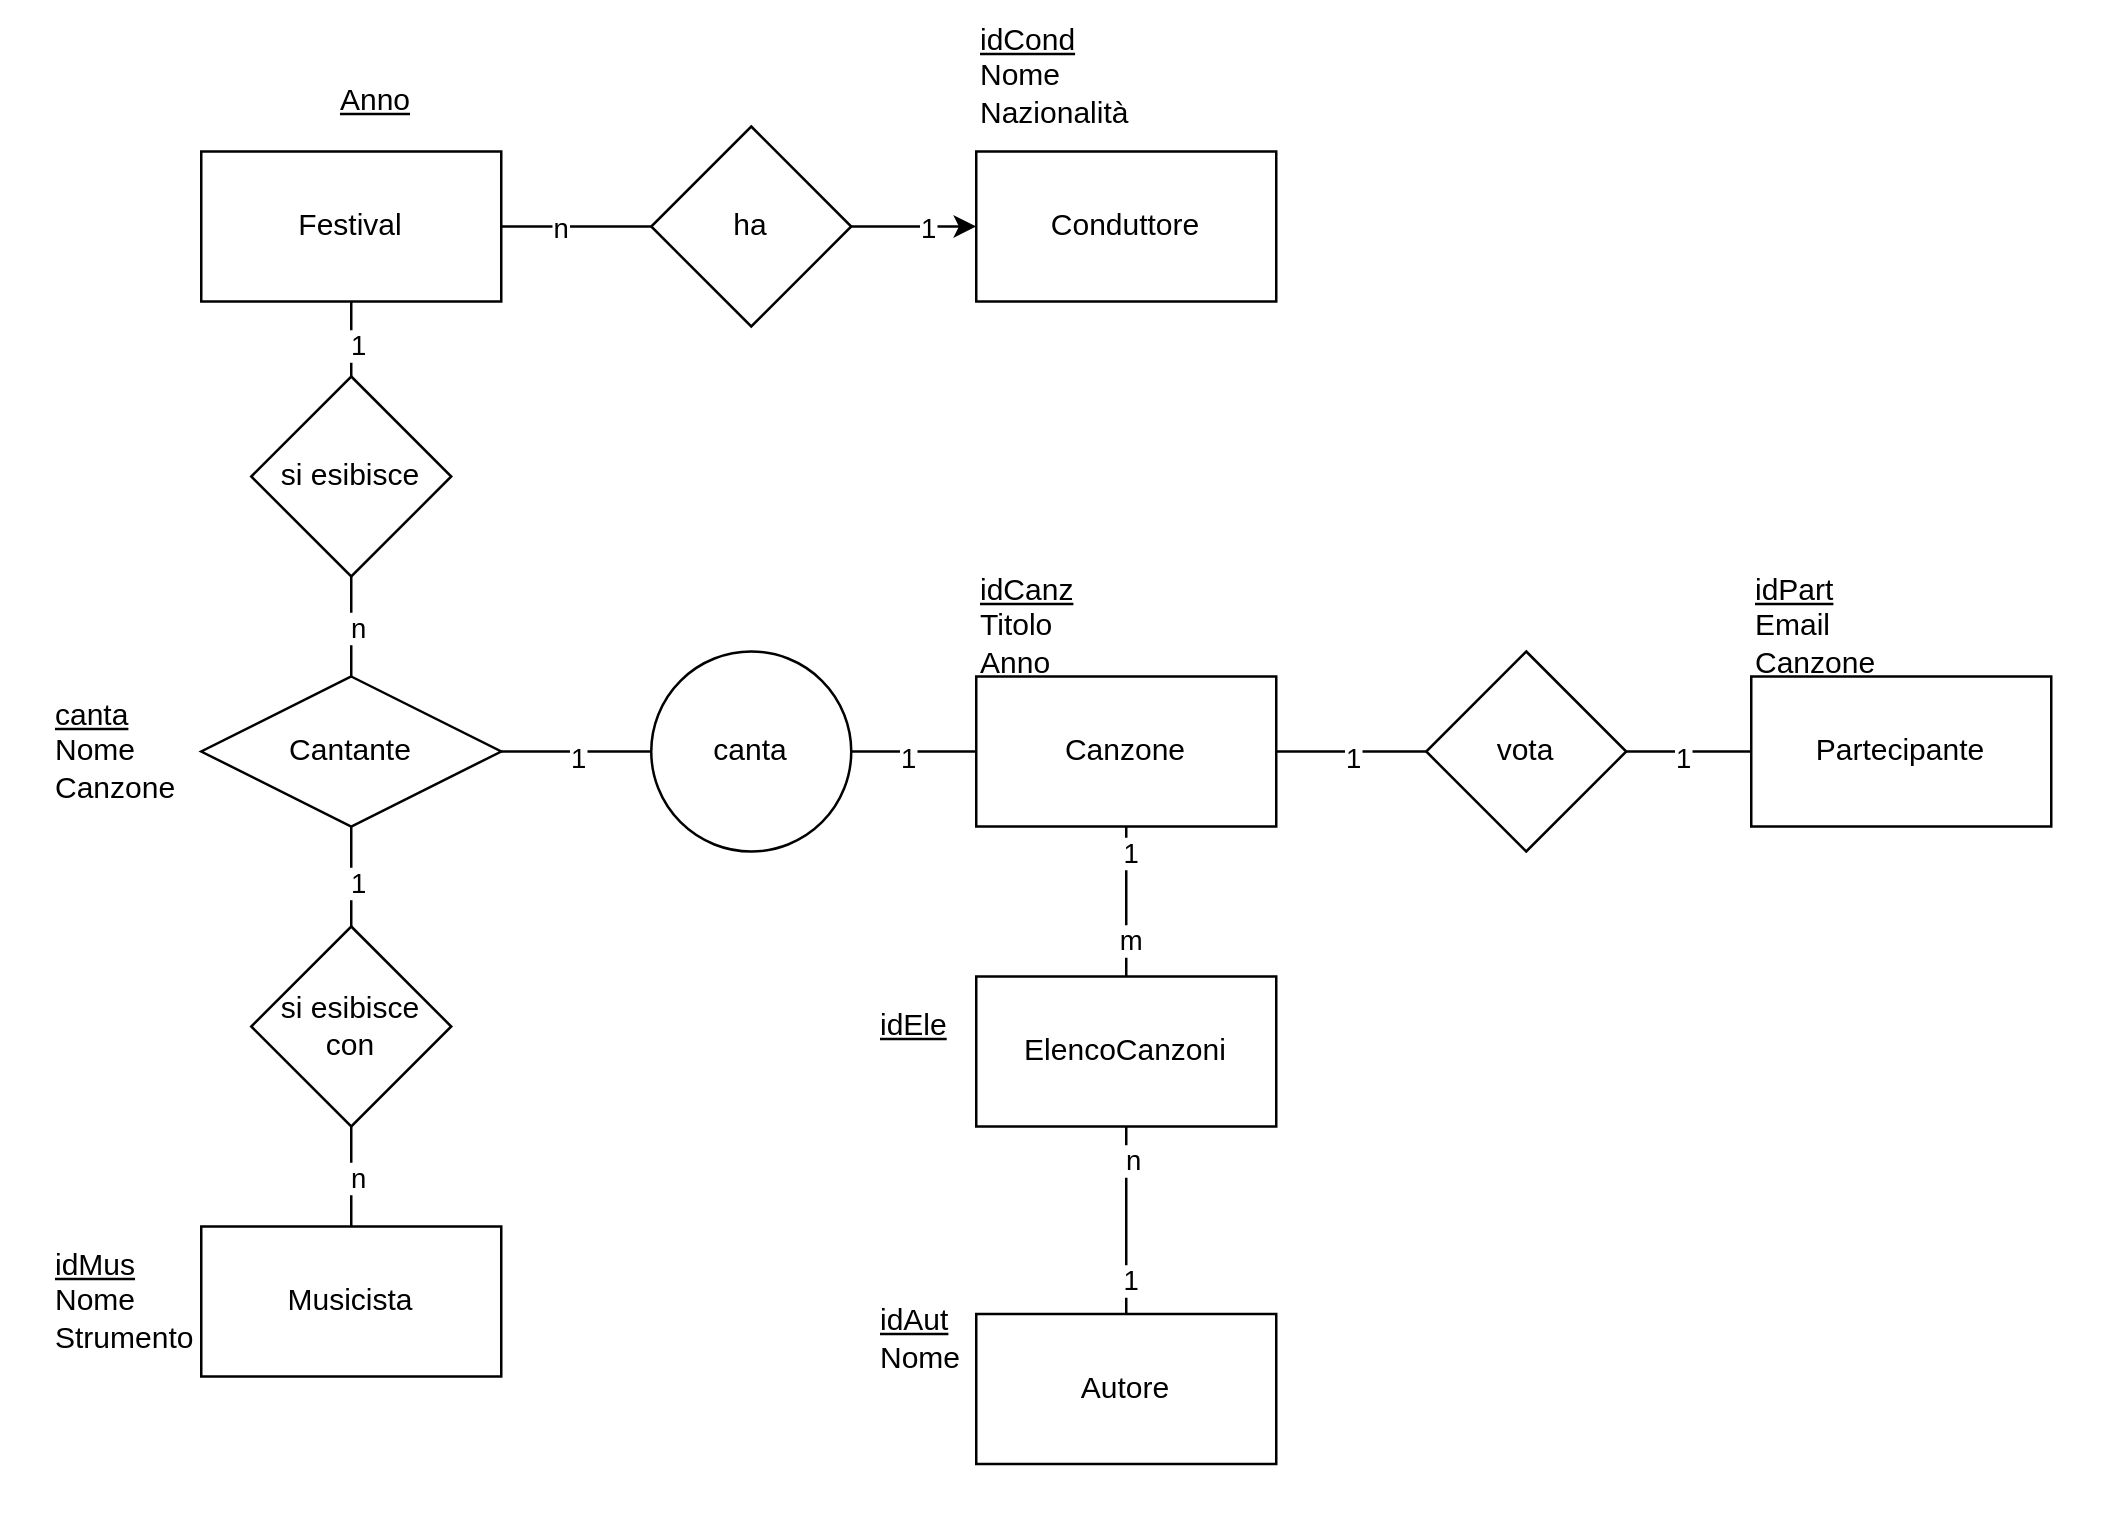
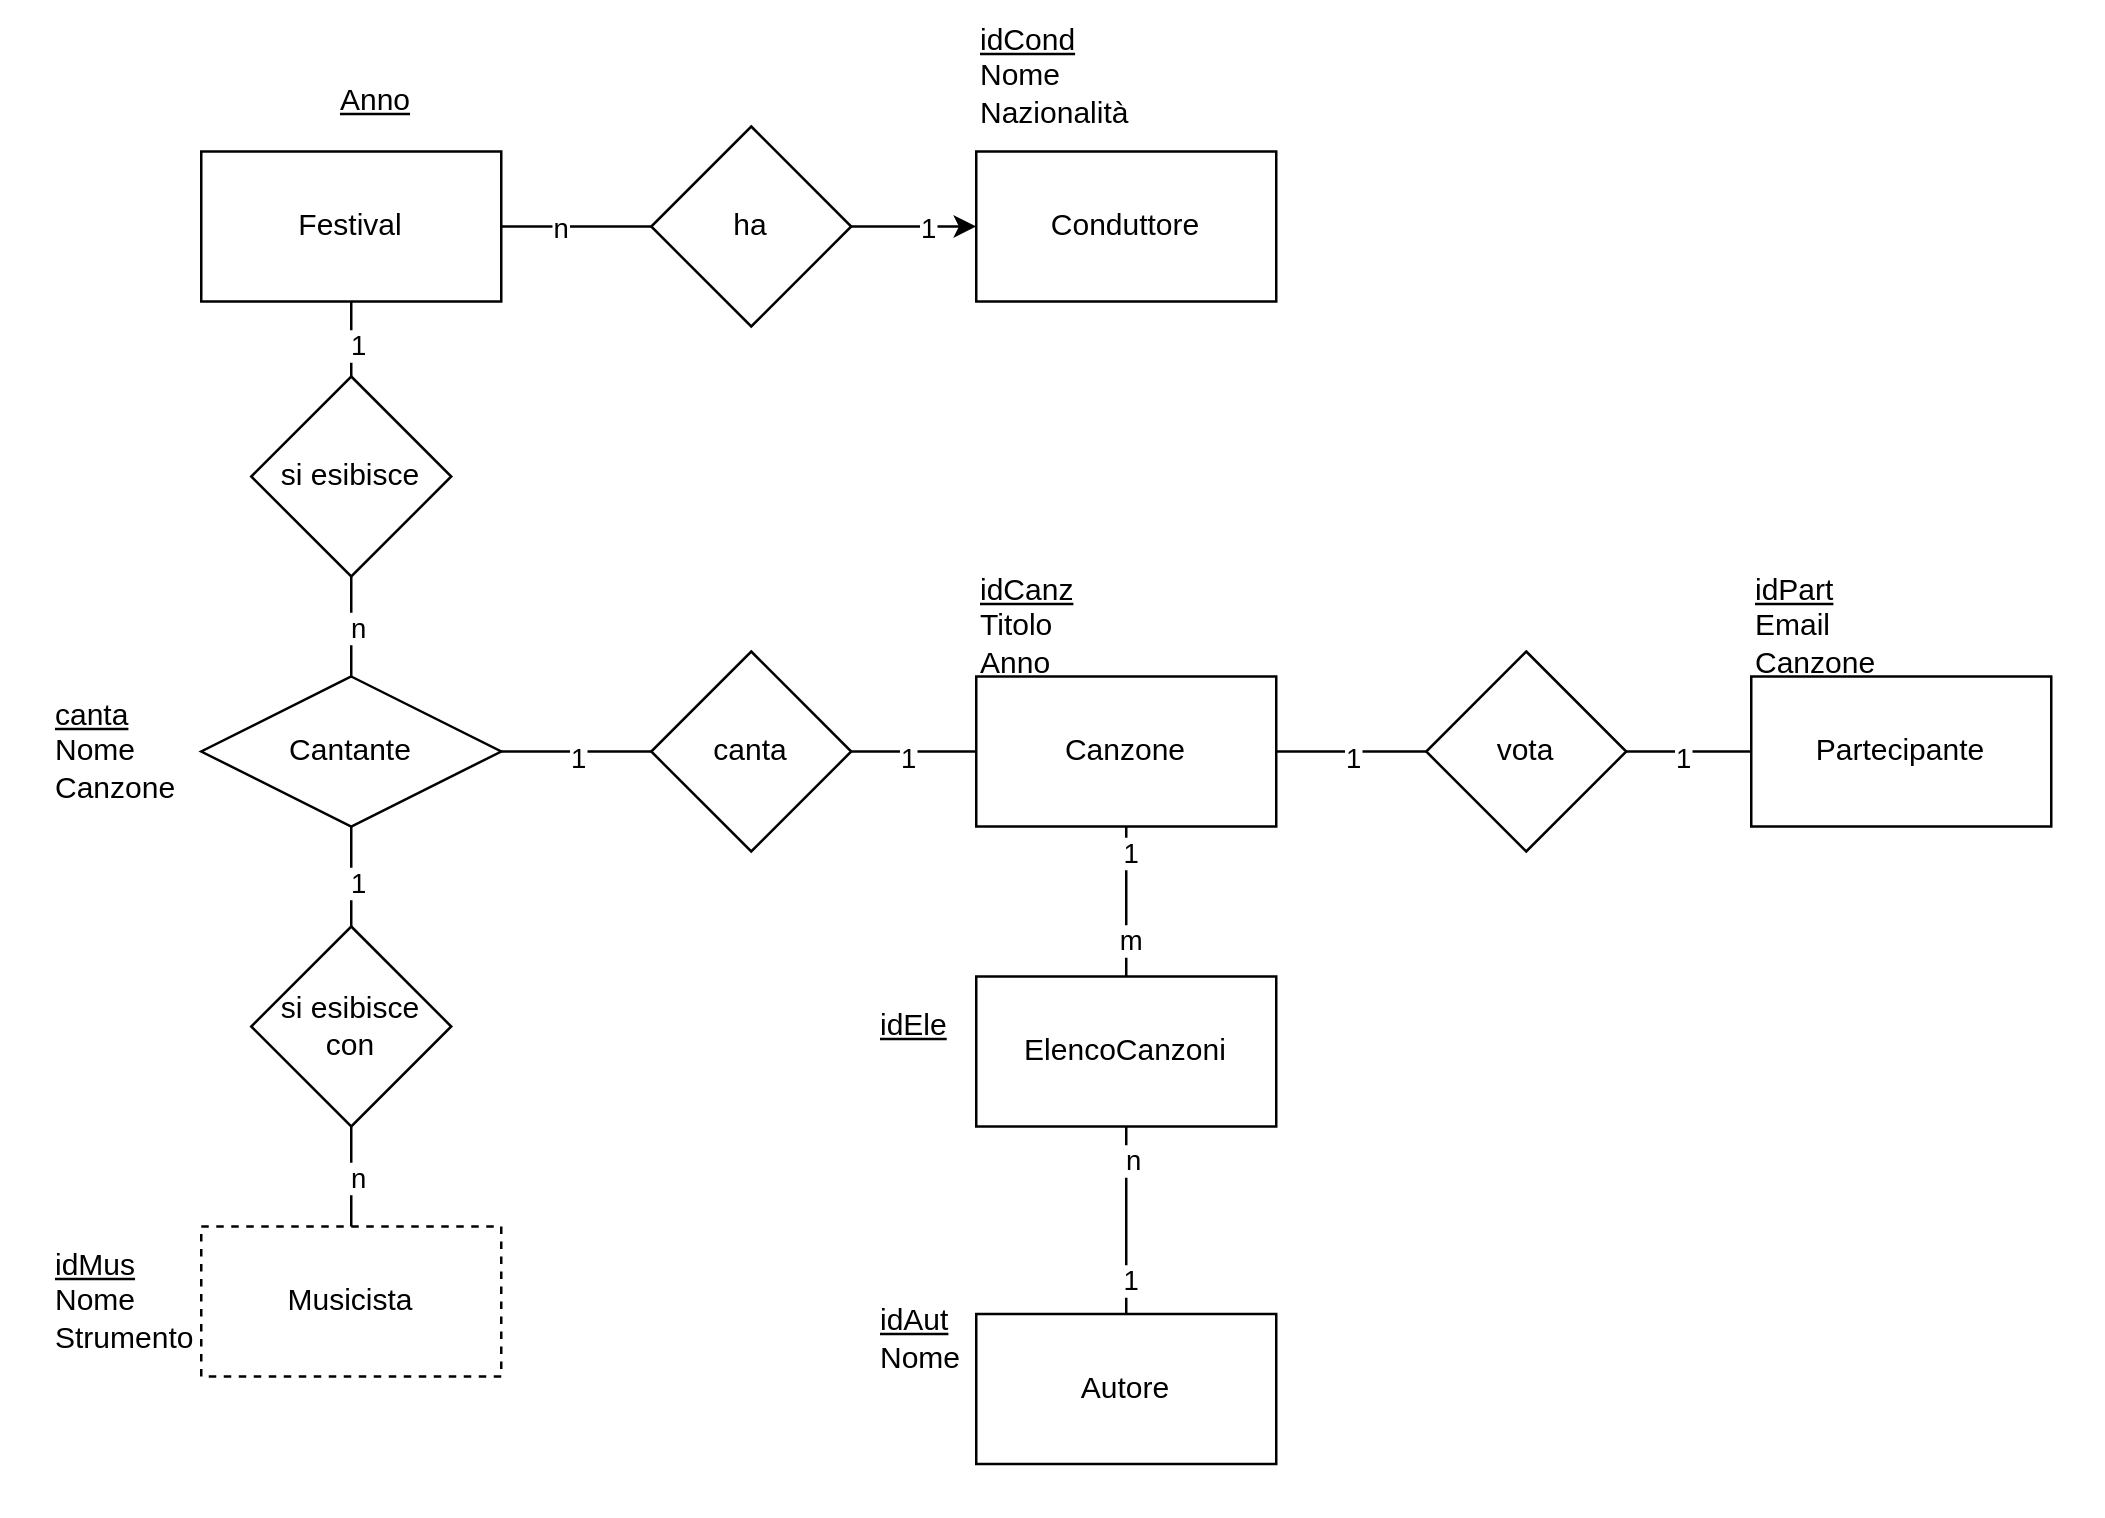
node "canta": shape ellipse -> diamond
node "Musicista": style solid -> dashed
